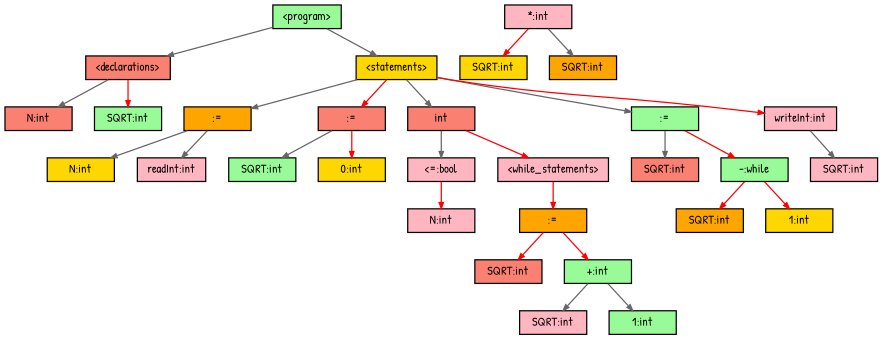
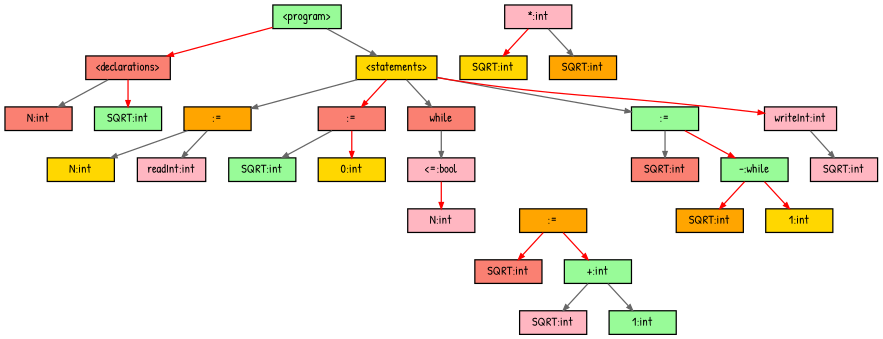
edge "<program>" -> "<declarations>": color gray40 -> red
node "int": label "int" -> "while"
node "<while_statements>": removed
